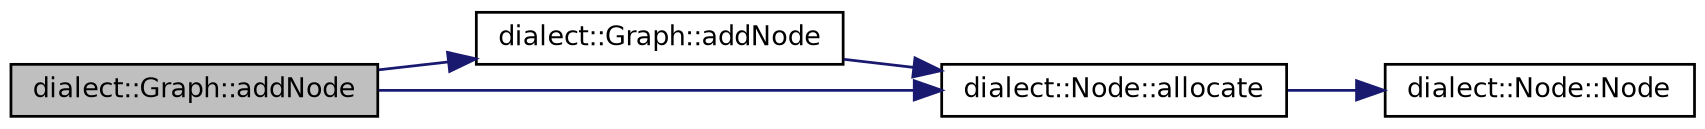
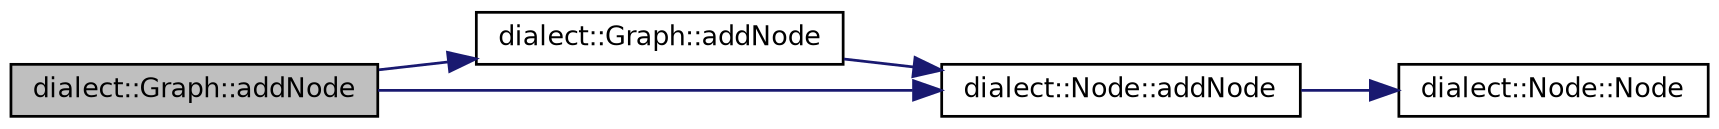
node "dialect::Node::allocate": label "dialect::Node::allocate" -> "dialect::Node::addNode"
